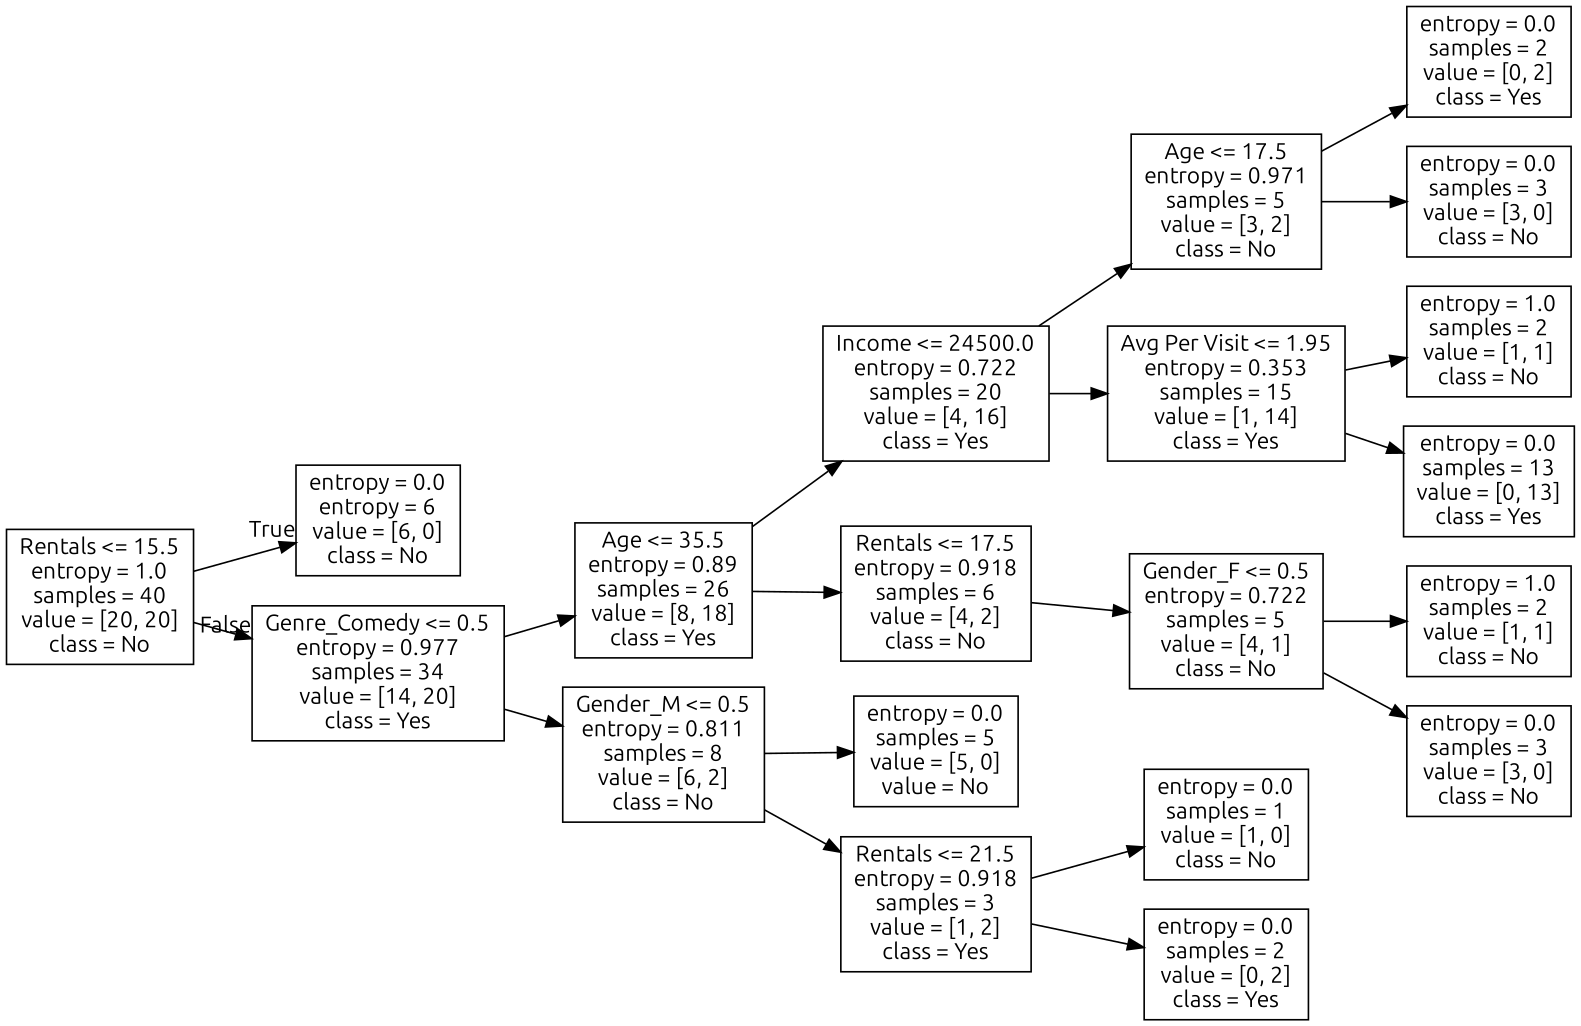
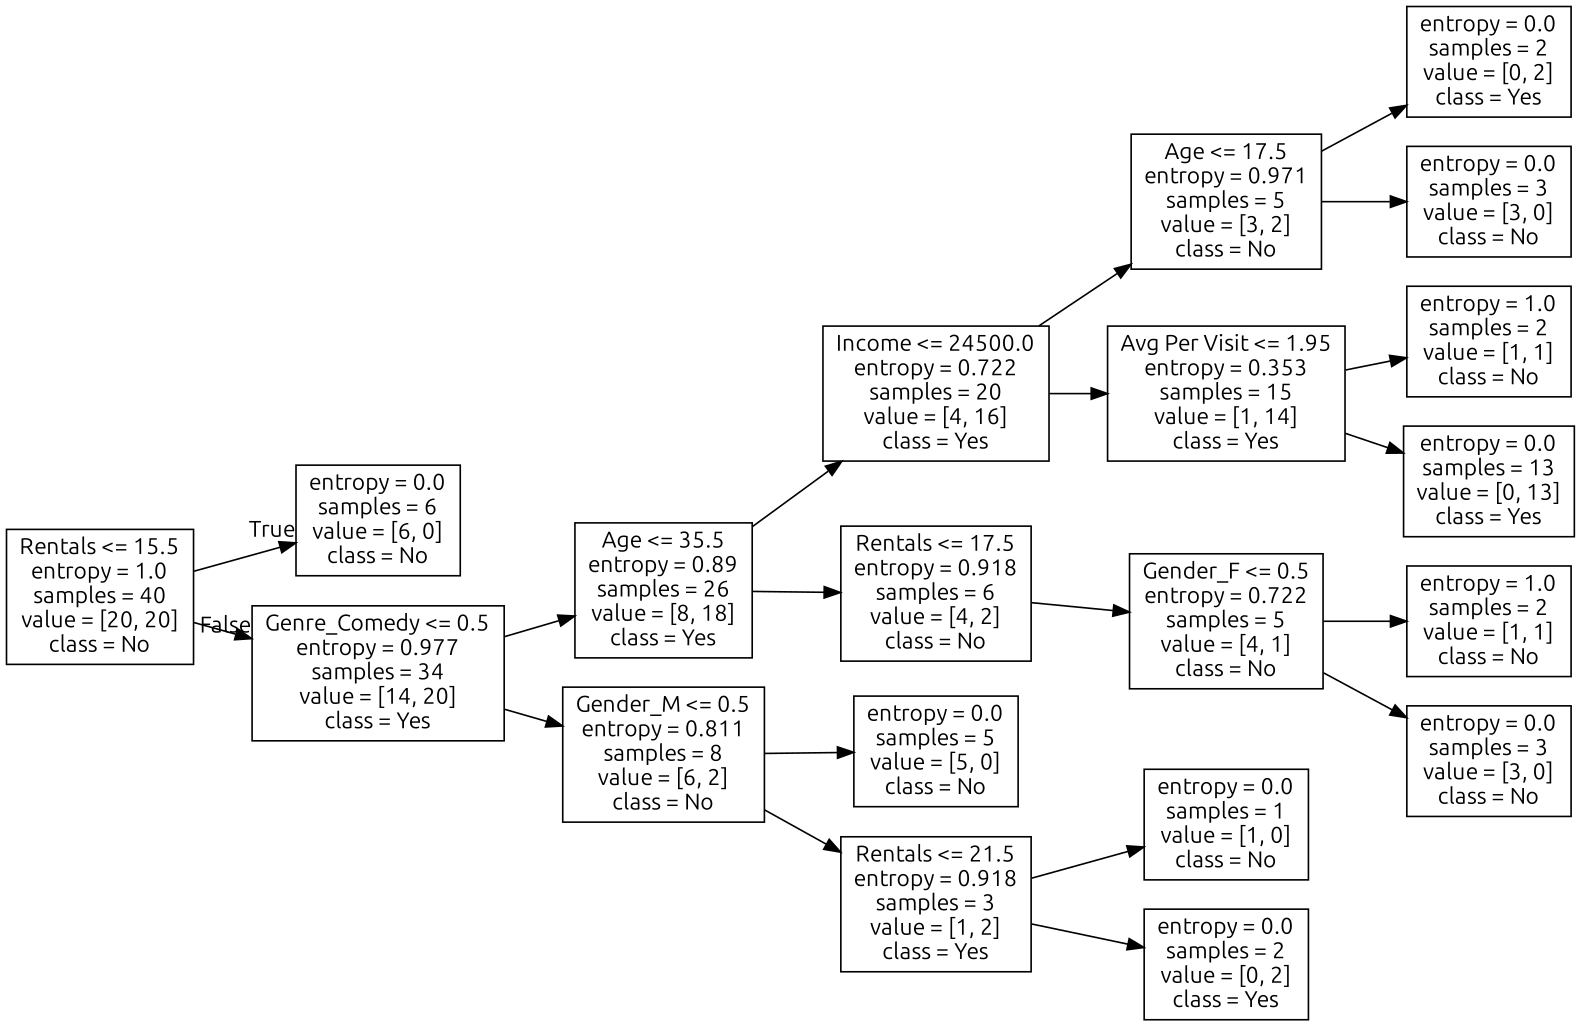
node "entropy = 0.0 entropy = 6 value = [6, 0] class = No": label "entropy = 0.0 entropy = 6 value = [6, 0] class = No" -> "entropy = 0.0 samples = 6 value = [6, 0] class = No"
node "entropy = 0.0 samples = 5 value = [5, 0] value = No": label "entropy = 0.0 samples = 5 value = [5, 0] value = No" -> "entropy = 0.0 samples = 5 value = [5, 0] class = No"
